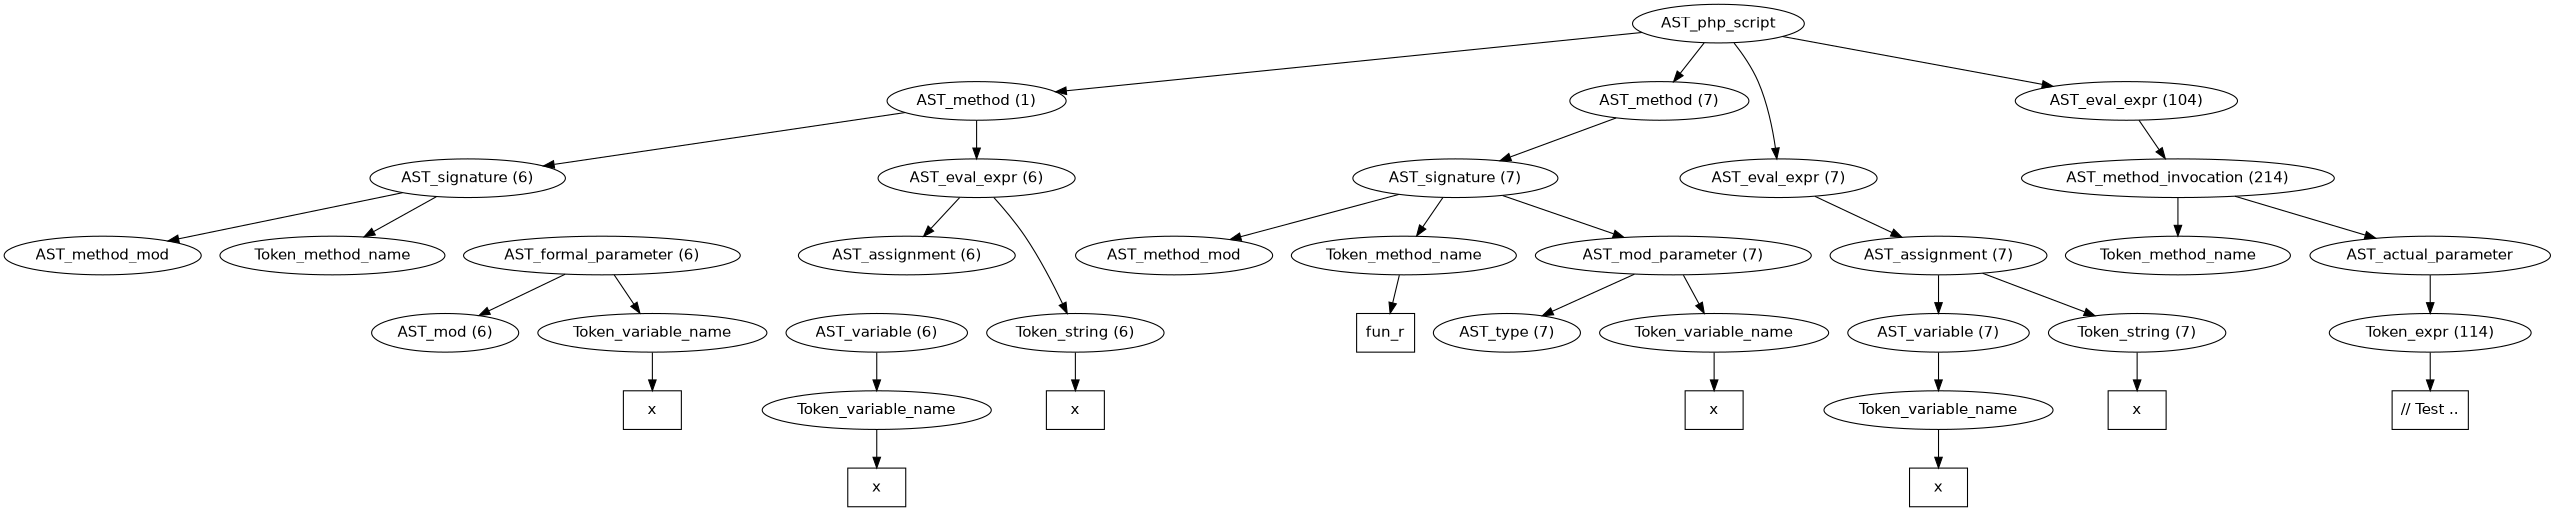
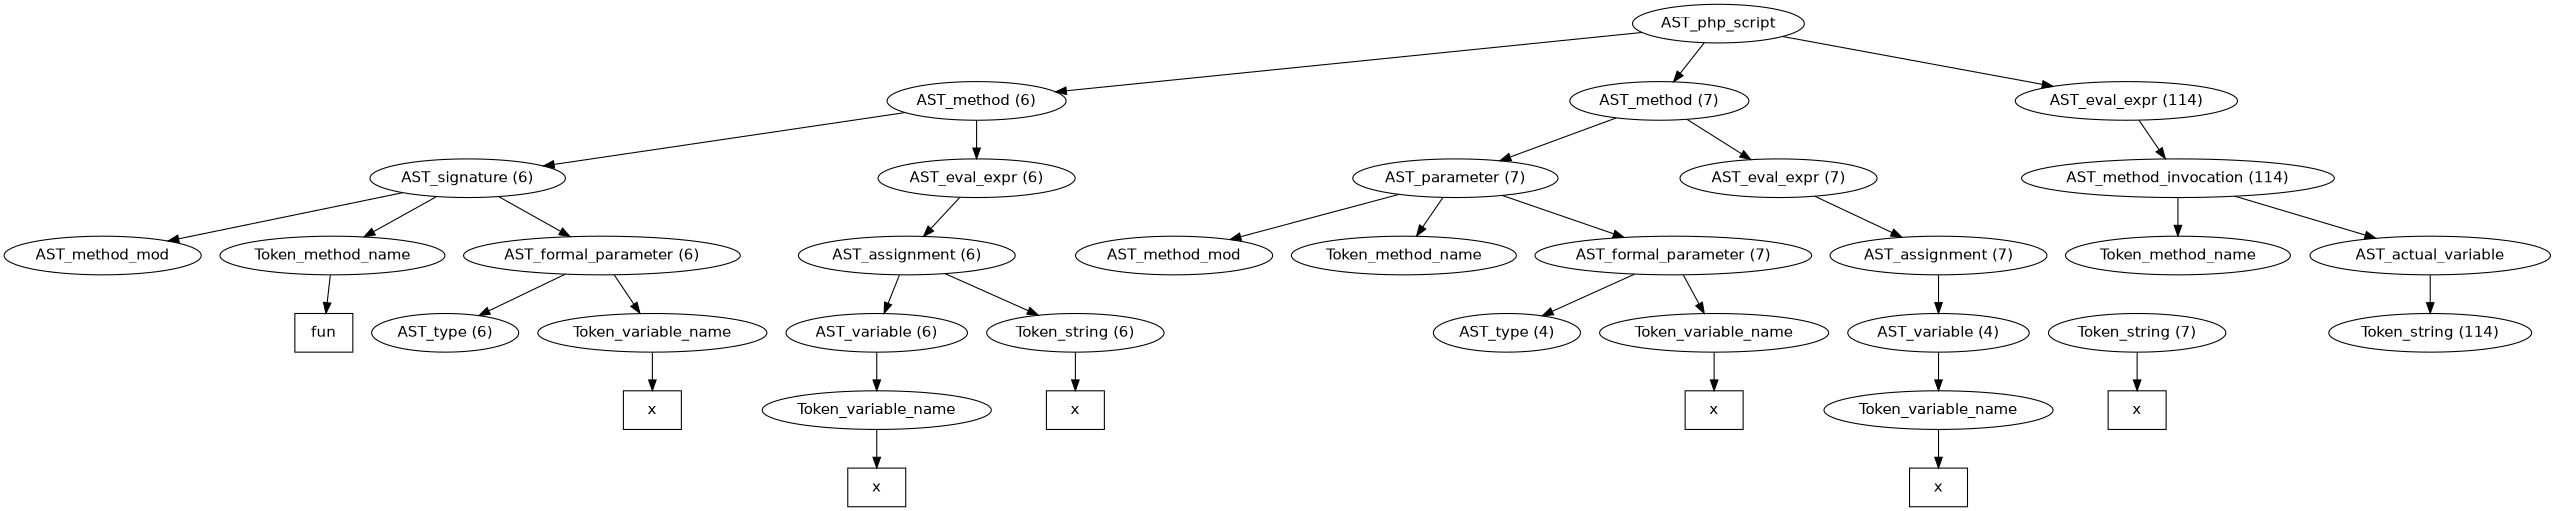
edge "AST_php_script" -> "AST_eval_expr (7)": now "AST_method (7)" -> "AST_eval_expr (7)"
node "AST_method (1)": label "AST_method (1)" -> "AST_method (6)"
node "AST_eval_expr (104)": label "AST_eval_expr (104)" -> "AST_eval_expr (114)"
node "AST_signature (7)": label "AST_signature (7)" -> "AST_parameter (7)"
node "AST_method_invocation (214)": label "AST_method_invocation (214)" -> "AST_method_invocation (114)"
edge "AST_signature (6)" -> "AST_formal_parameter (6)": added
edge "AST_eval_expr (6)" -> "Token_string (6)": now "AST_assignment (6)" -> "Token_string (6)"
node "AST_mod_parameter (7)": label "AST_mod_parameter (7)" -> "AST_formal_parameter (7)"
node "AST_actual_parameter": label "AST_actual_parameter" -> "AST_actual_variable"
edge "AST_assignment (6)" -> "AST_variable (6)": added
edge "AST_assignment (7)" -> "Token_string (7)": removed
node "fun": added
node "AST_mod (6)": label "AST_mod (6)" -> "AST_type (6)"
node "fun_r": removed
node "AST_type (7)": label "AST_type (7)" -> "AST_type (4)"
node "AST_variable (7)": label "AST_variable (7)" -> "AST_variable (4)"
node "Token_expr (114)": label "Token_expr (114)" -> "Token_string (114)"
node "// Test ..": removed
